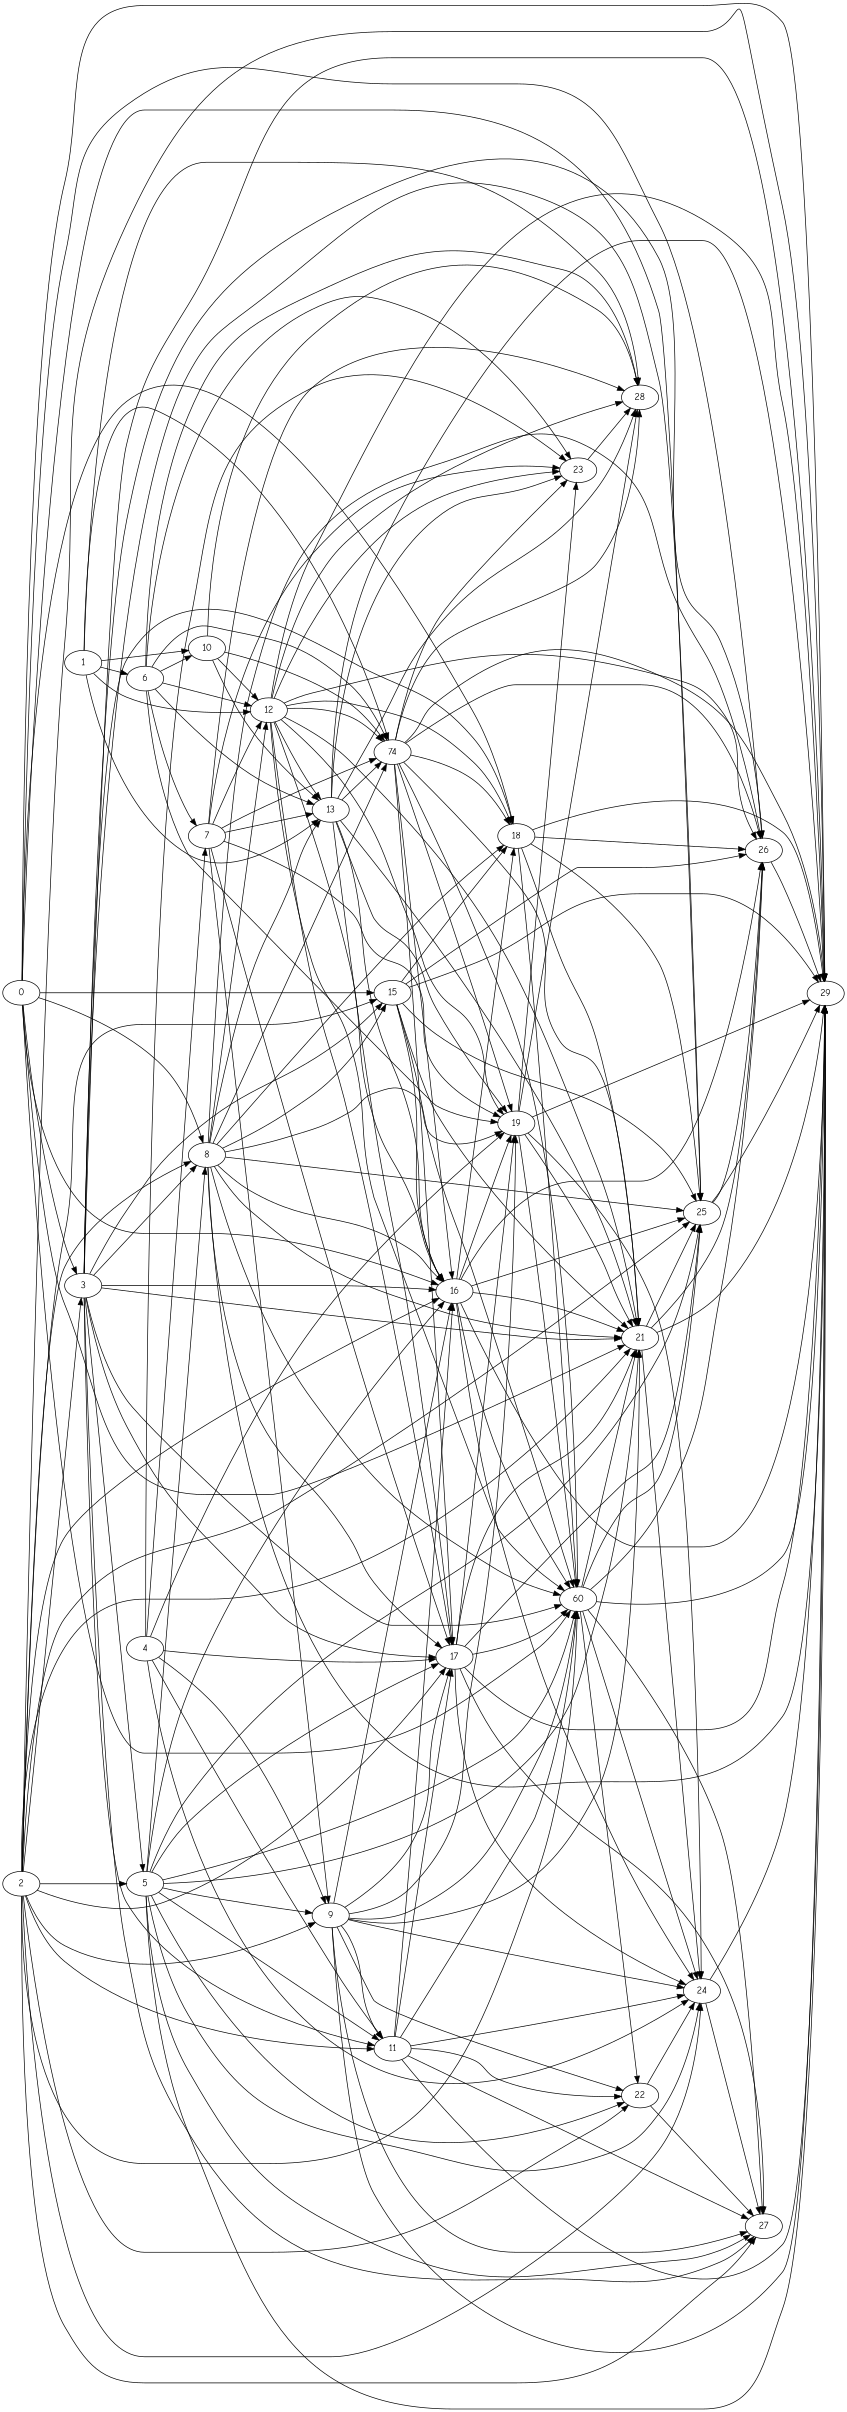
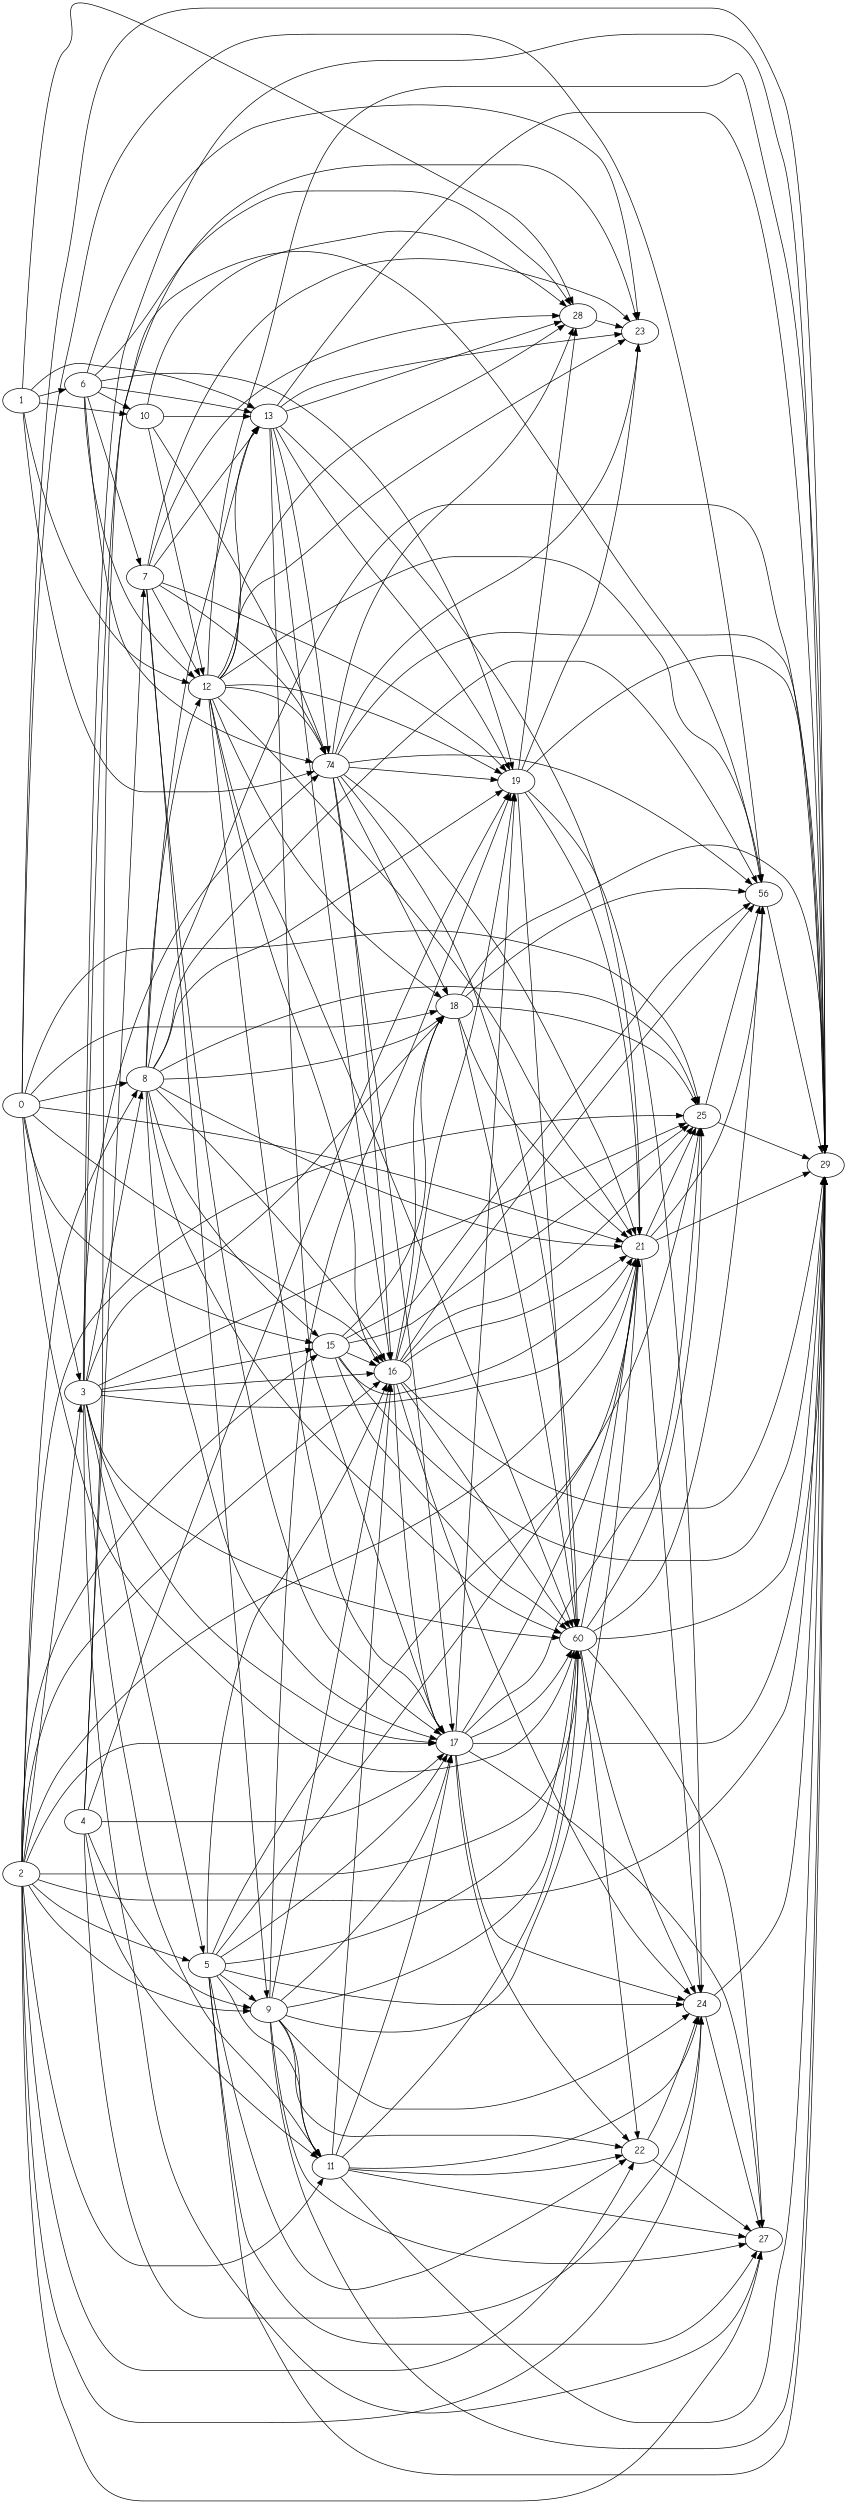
edge "23" -> "28": reversed
node "26": label "26" -> "56"
edge "8" -> "74": now "3" -> "74"
edge "5" -> "8": removed
edge "16" -> "17": added
edge "17" -> "22": added
